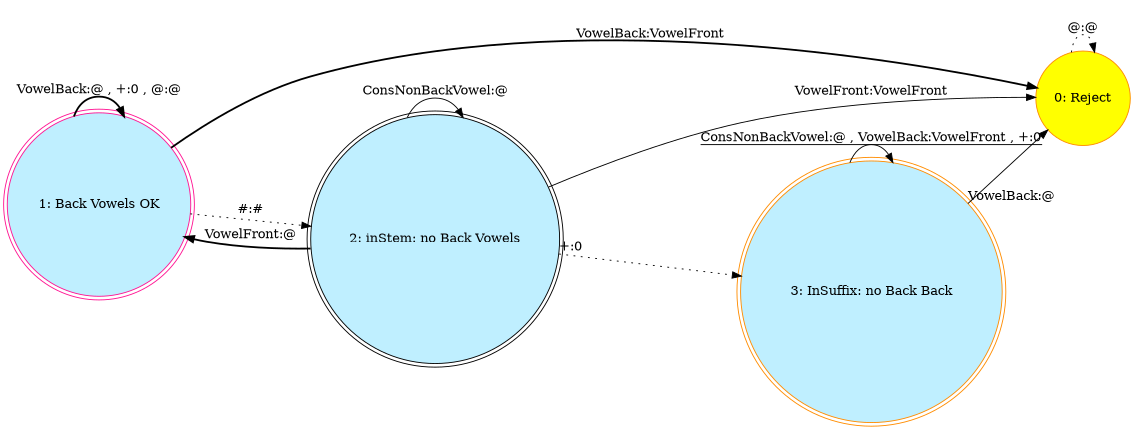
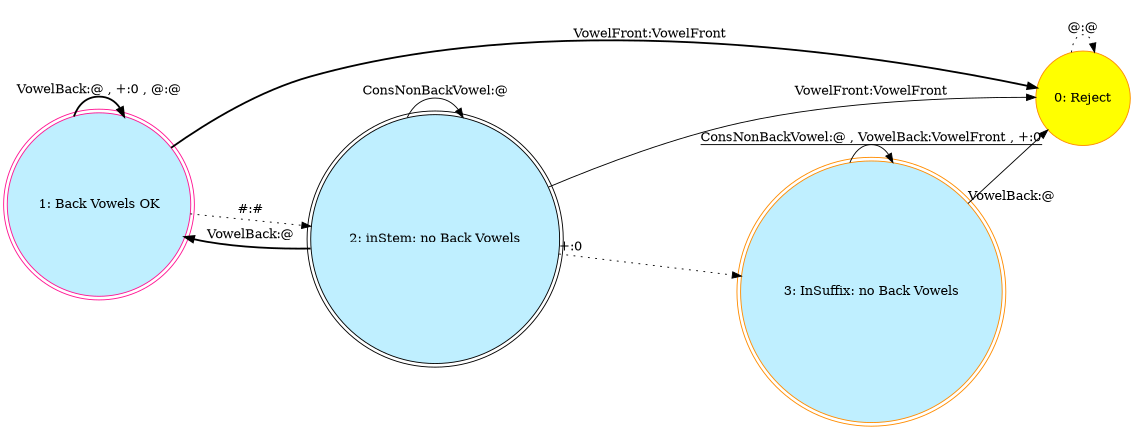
edge "1: Back Vowels OK" -> "0: Reject": label "VowelBack:VowelFront" -> "VowelFront:VowelFront"
edge "2: inStem: no Back Vowels" -> "1: Back Vowels OK": label "VowelFront:@" -> "VowelBack:@"
node "3: InSuffix: no Back Back": label "3: InSuffix: no Back Back" -> "3: InSuffix: no Back Vowels"
